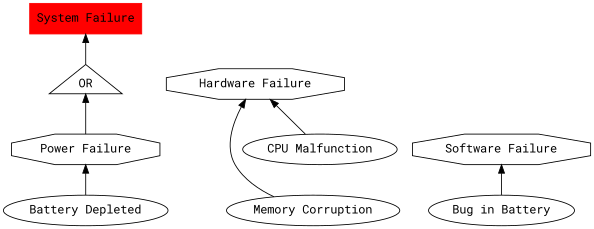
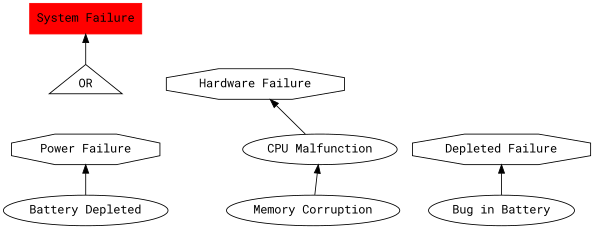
edge "Power Failure" -> "OR": removed
node "Software Failure": label "Software Failure" -> "Depleted Failure"
edge "Memory Corruption" -> "Hardware Failure": now "Memory Corruption" -> "CPU Malfunction"
